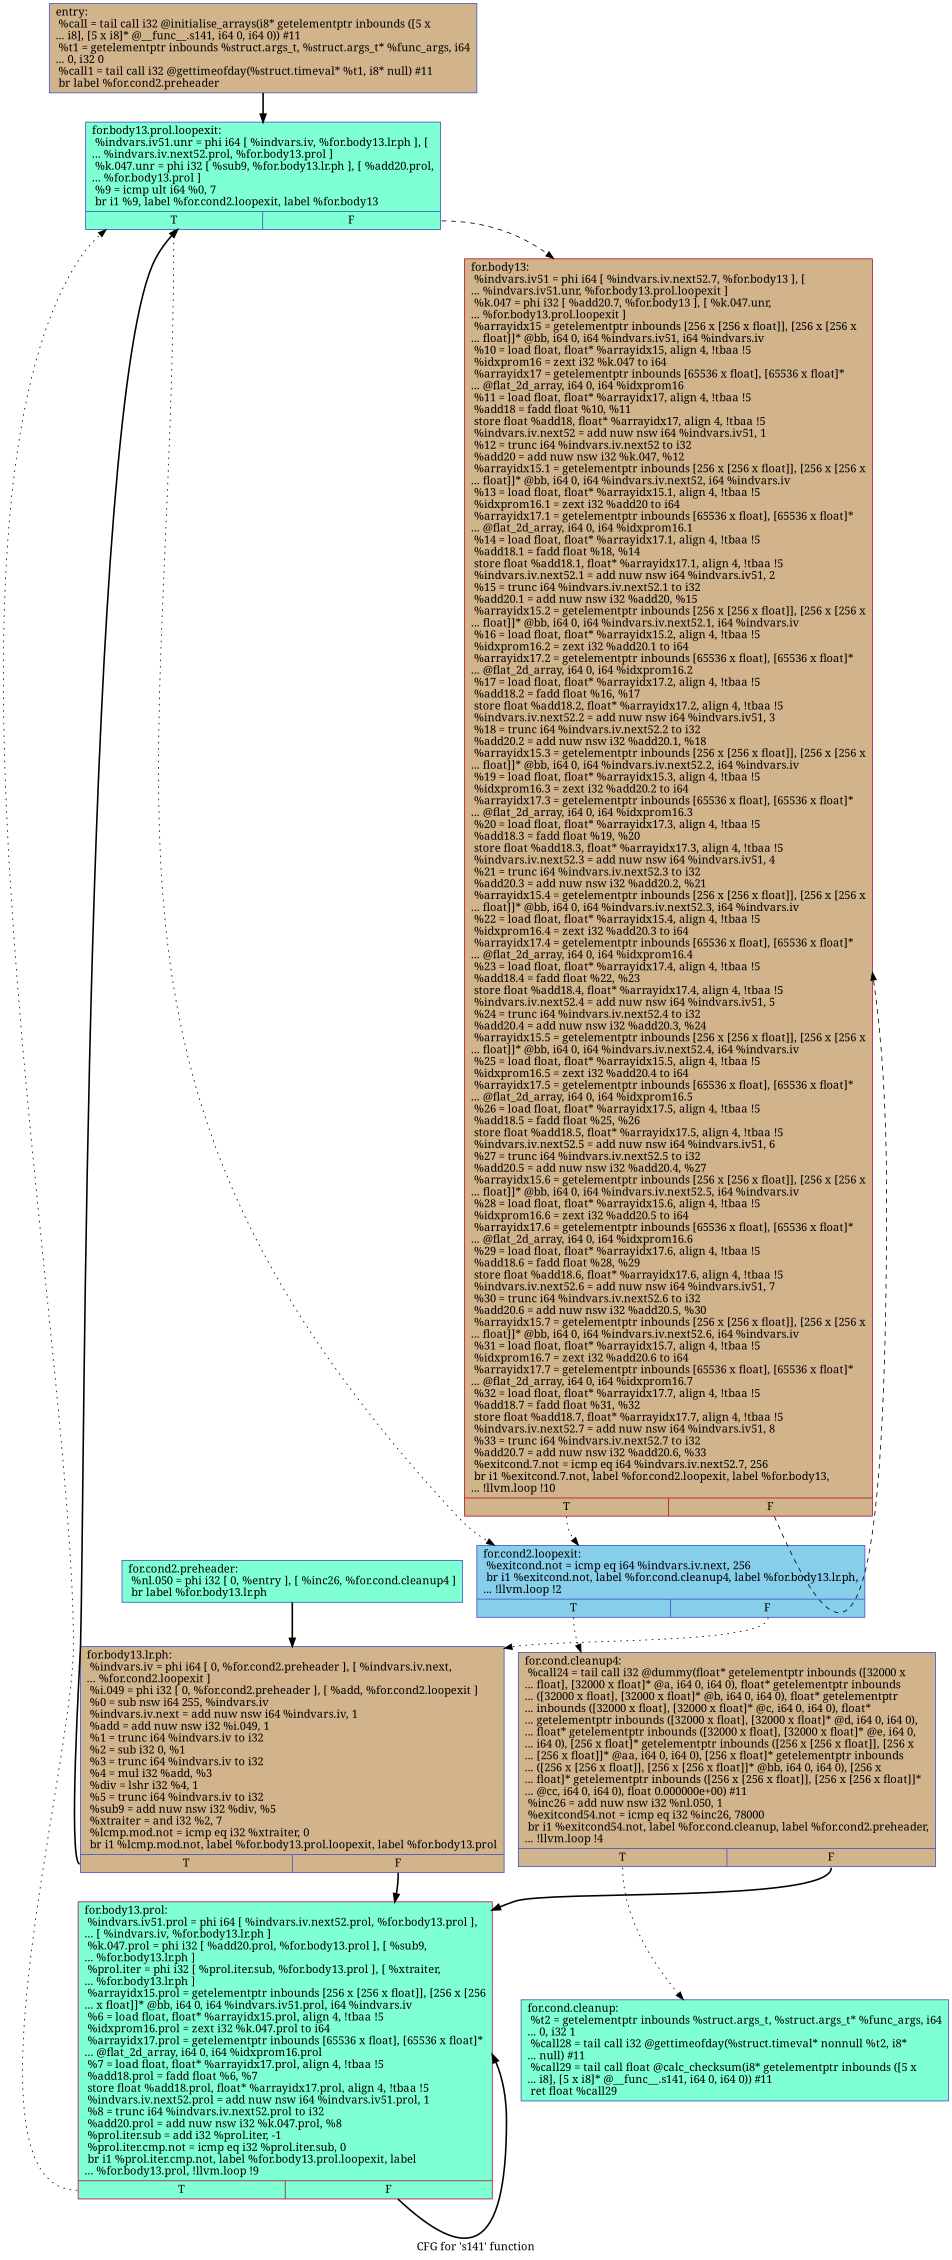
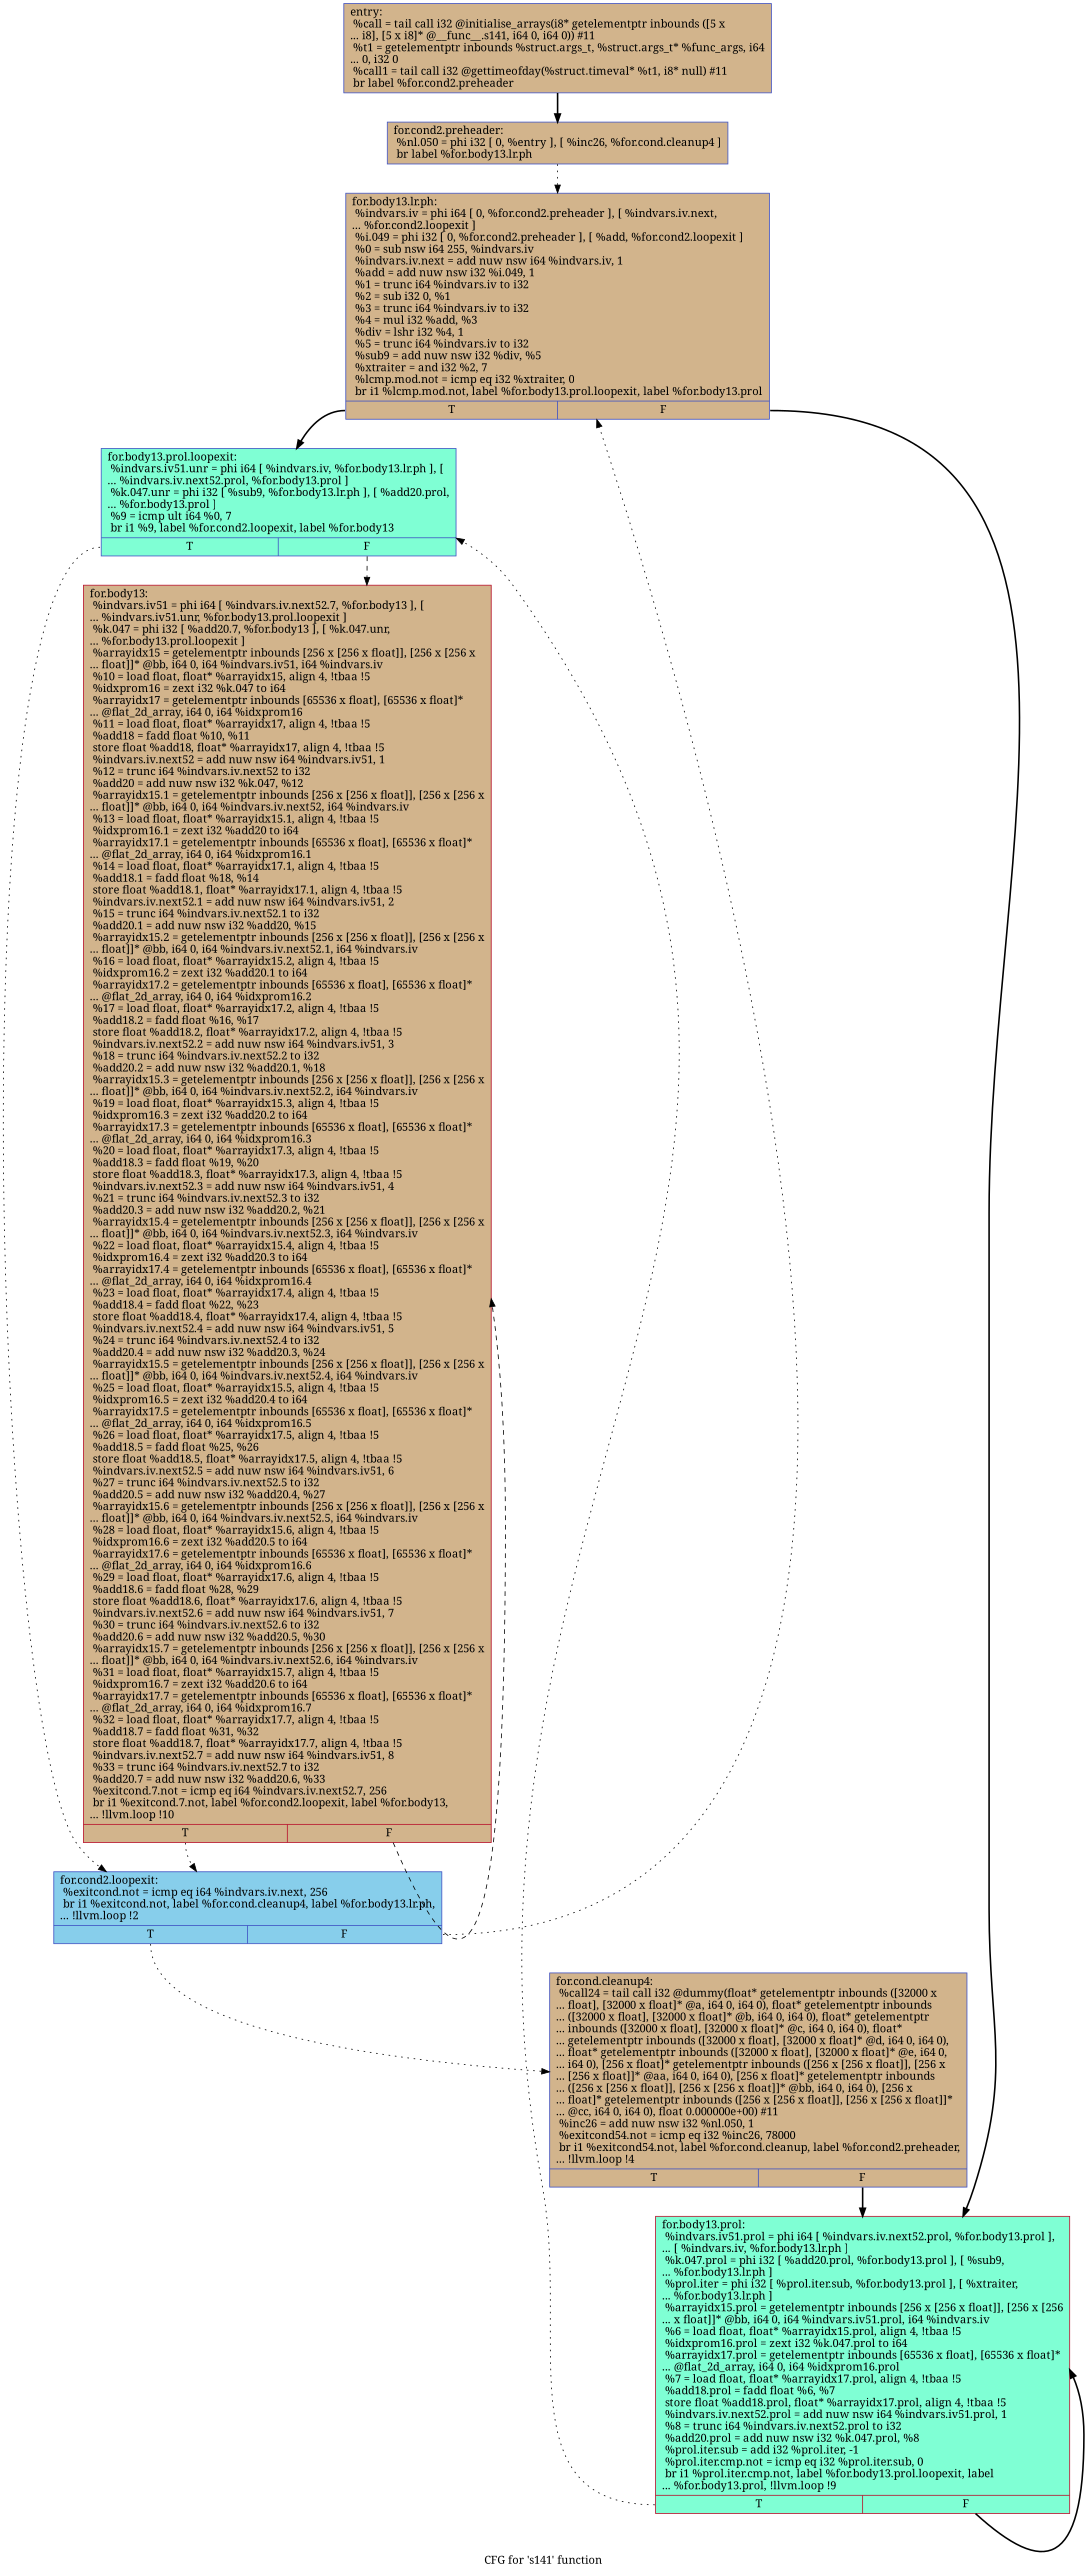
edge "entry:" -> "for.body13.prol.loopexit:": now "entry:" -> "for.cond2.preheader:"
node "for.cond2.preheader:": fillcolor aquamarine -> tan
edge "for.cond2.preheader:" -> "for.body13.lr.ph:": style bold -> dotted
node "for.cond.cleanup:": removed
